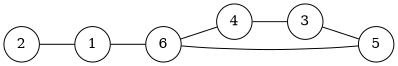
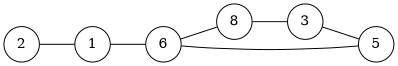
node "4": label "4" -> "8"
